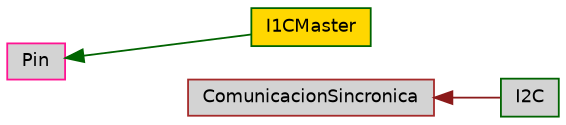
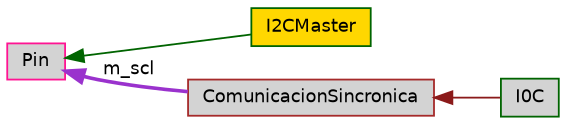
node "I1CMaster": label "I1CMaster" -> "I2CMaster"
edge "ComunicacionSincronica" -> "Pin": added, label "m_scl"
node "I2C": label "I2C" -> "I0C"
